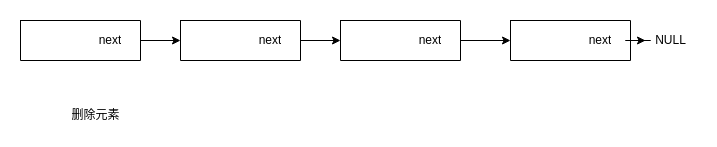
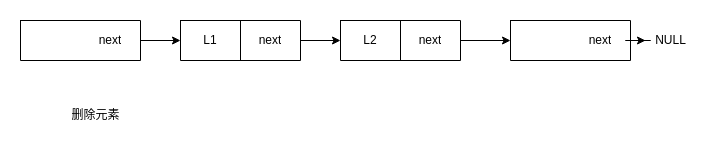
node "L1": added
node "L2": added
